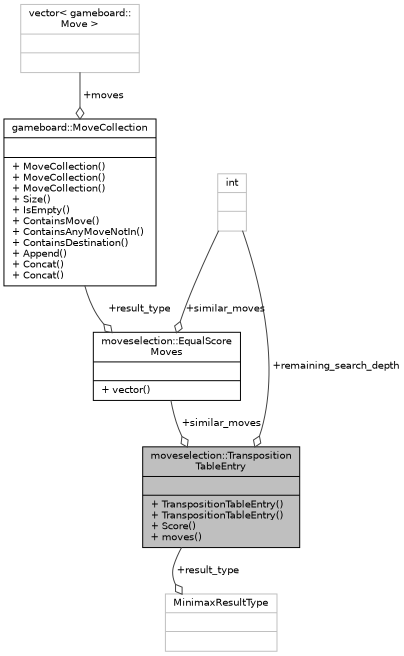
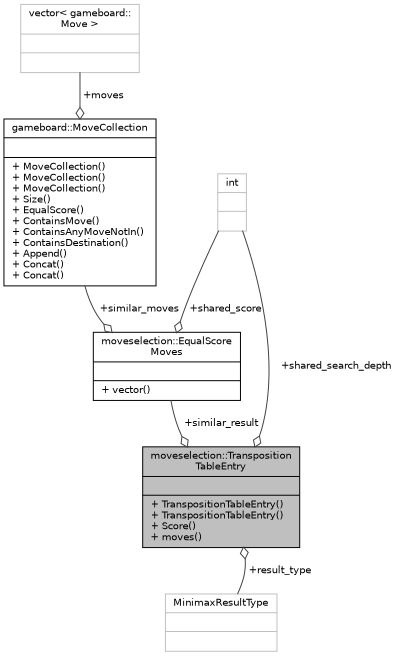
node "gameboard::MoveCollection": text "+ IsEmpty()" -> "+ EqualScore()"
edge "gameboard::MoveCollection" -> "moveselection::EqualScore": label " +result_type" -> " +similar_moves"
edge "int" -> "moveselection::EqualScore": label " +similar_moves" -> " +shared_score"
edge "int" -> "moveselection::Transposition": label " +remaining_search_depth" -> " +shared_search_depth"
edge "moveselection::EqualScore" -> "moveselection::Transposition": label " +similar_moves" -> " +similar_result"
edge "moveselection::Transposition" -> "MinimaxResultType": reversed
